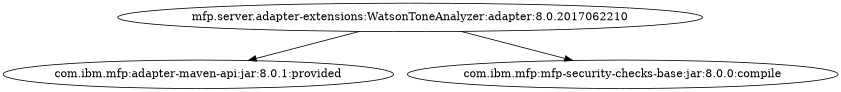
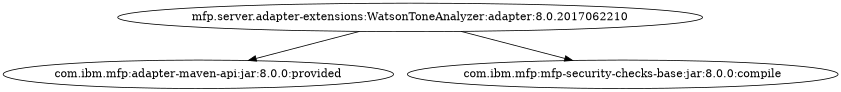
node "com.ibm.mfp:adapter-maven-api:jar:8.0.1:provided": label "com.ibm.mfp:adapter-maven-api:jar:8.0.1:provided" -> "com.ibm.mfp:adapter-maven-api:jar:8.0.0:provided"
